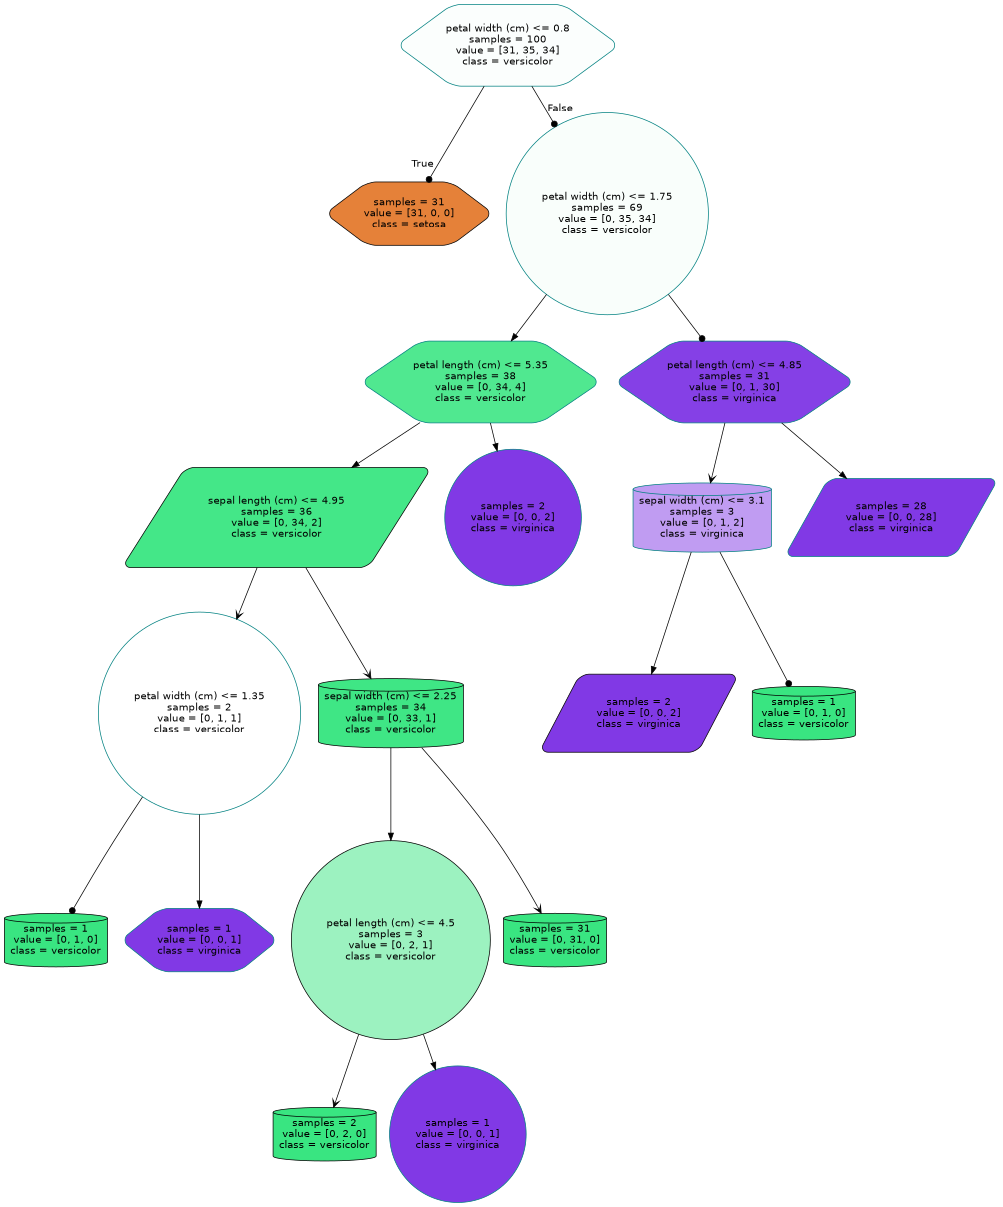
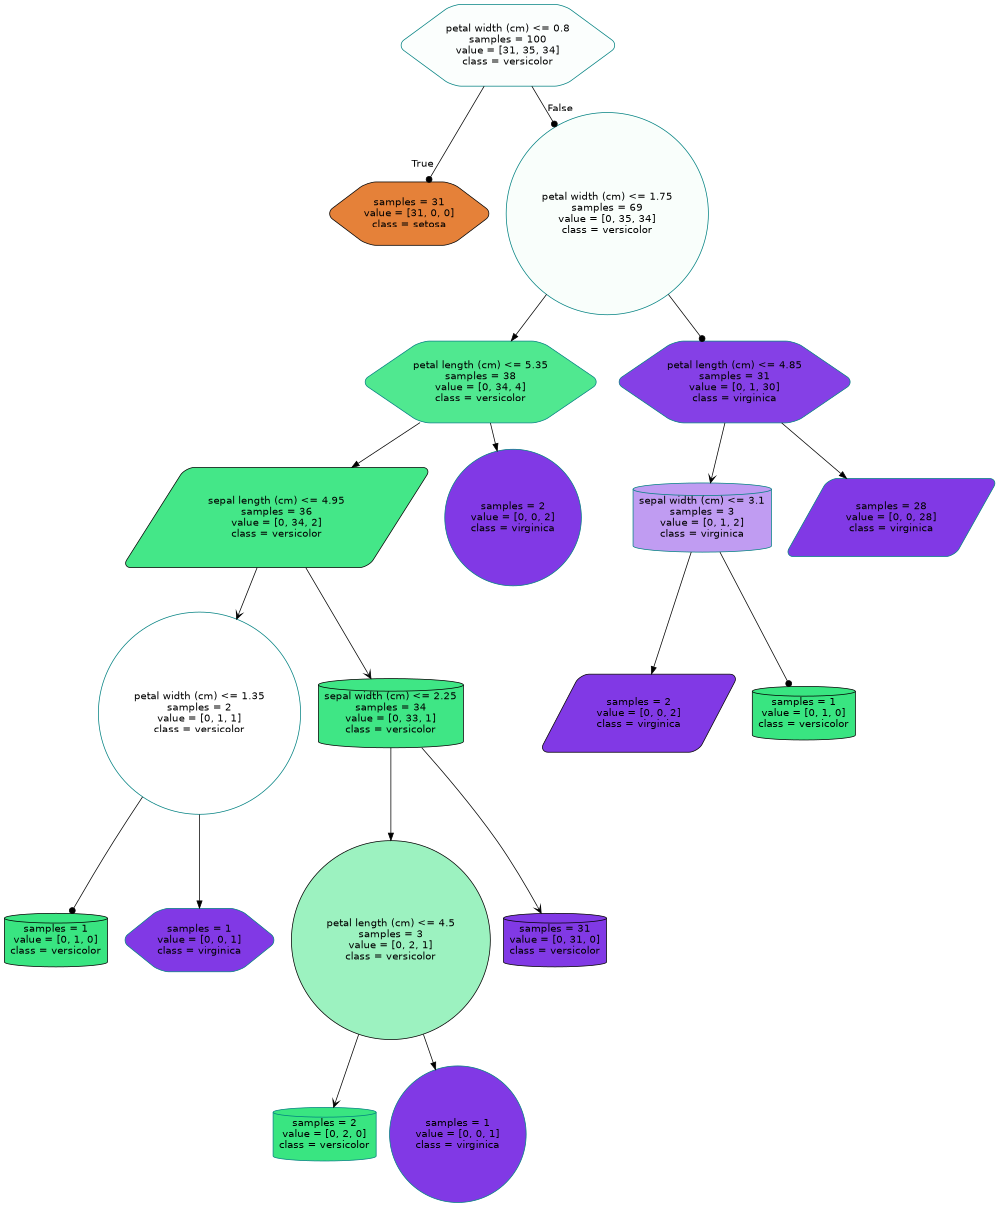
node "samples = 31 value = [0, 31, 0] class = versicolor": fillcolor #39e581ff -> #8139e5ff
node "samples = 2 value = [0, 2, 0] class = versicolor": color black -> teal
